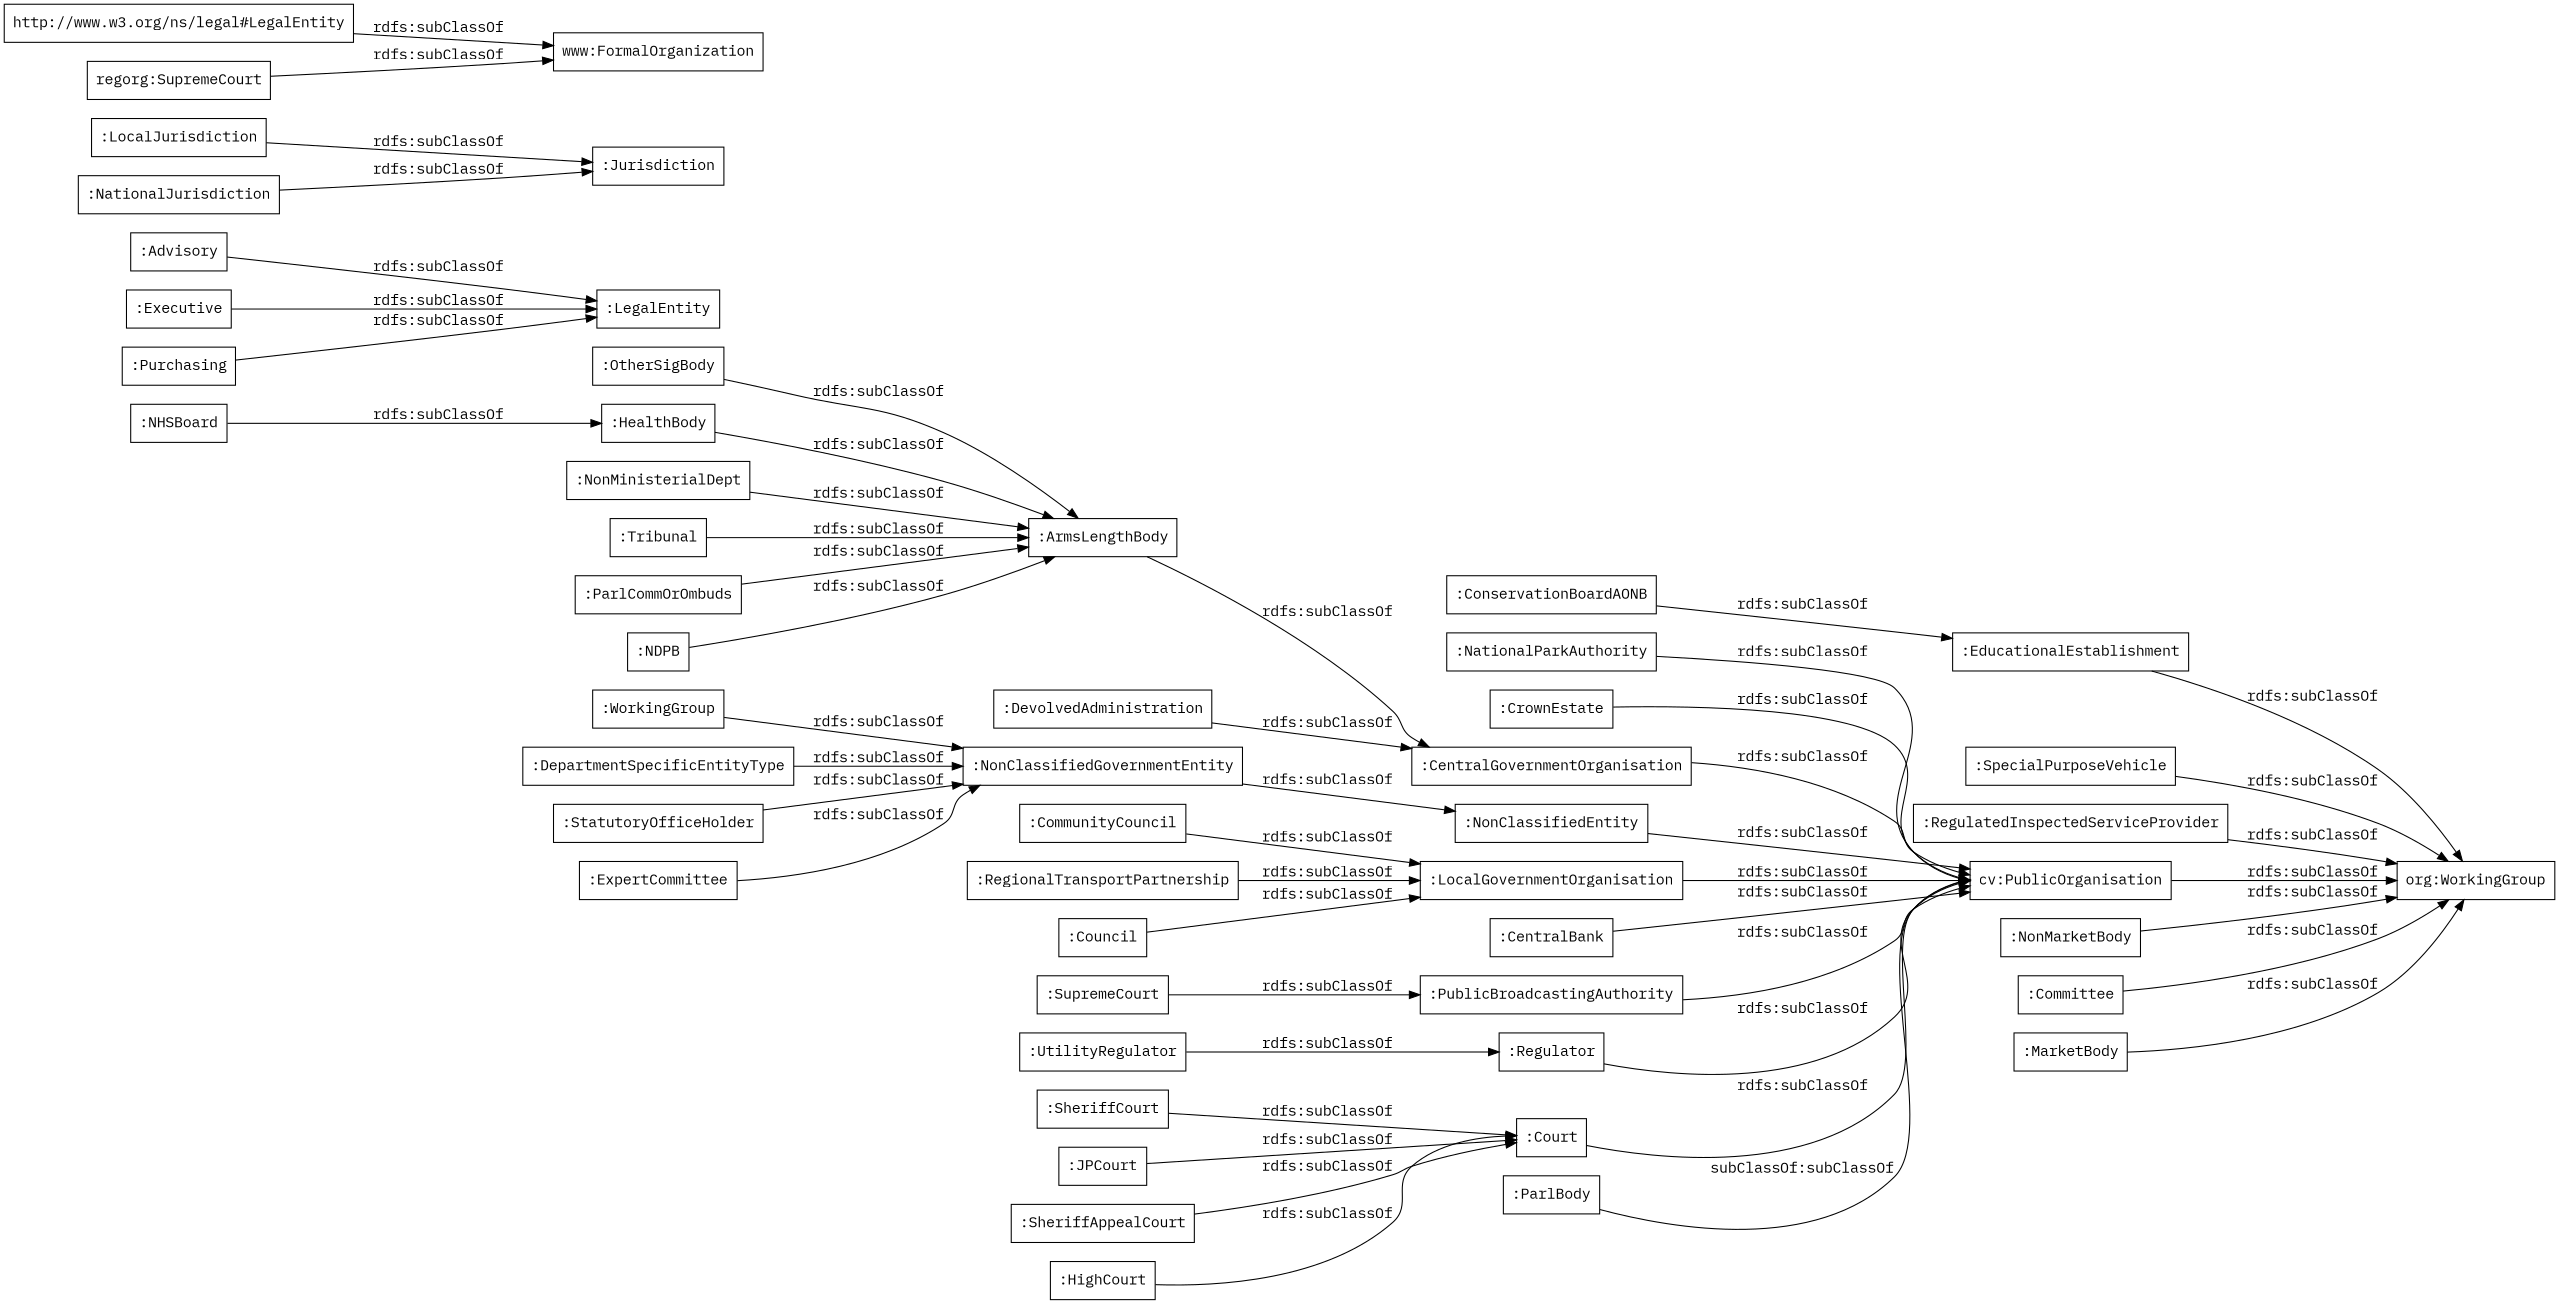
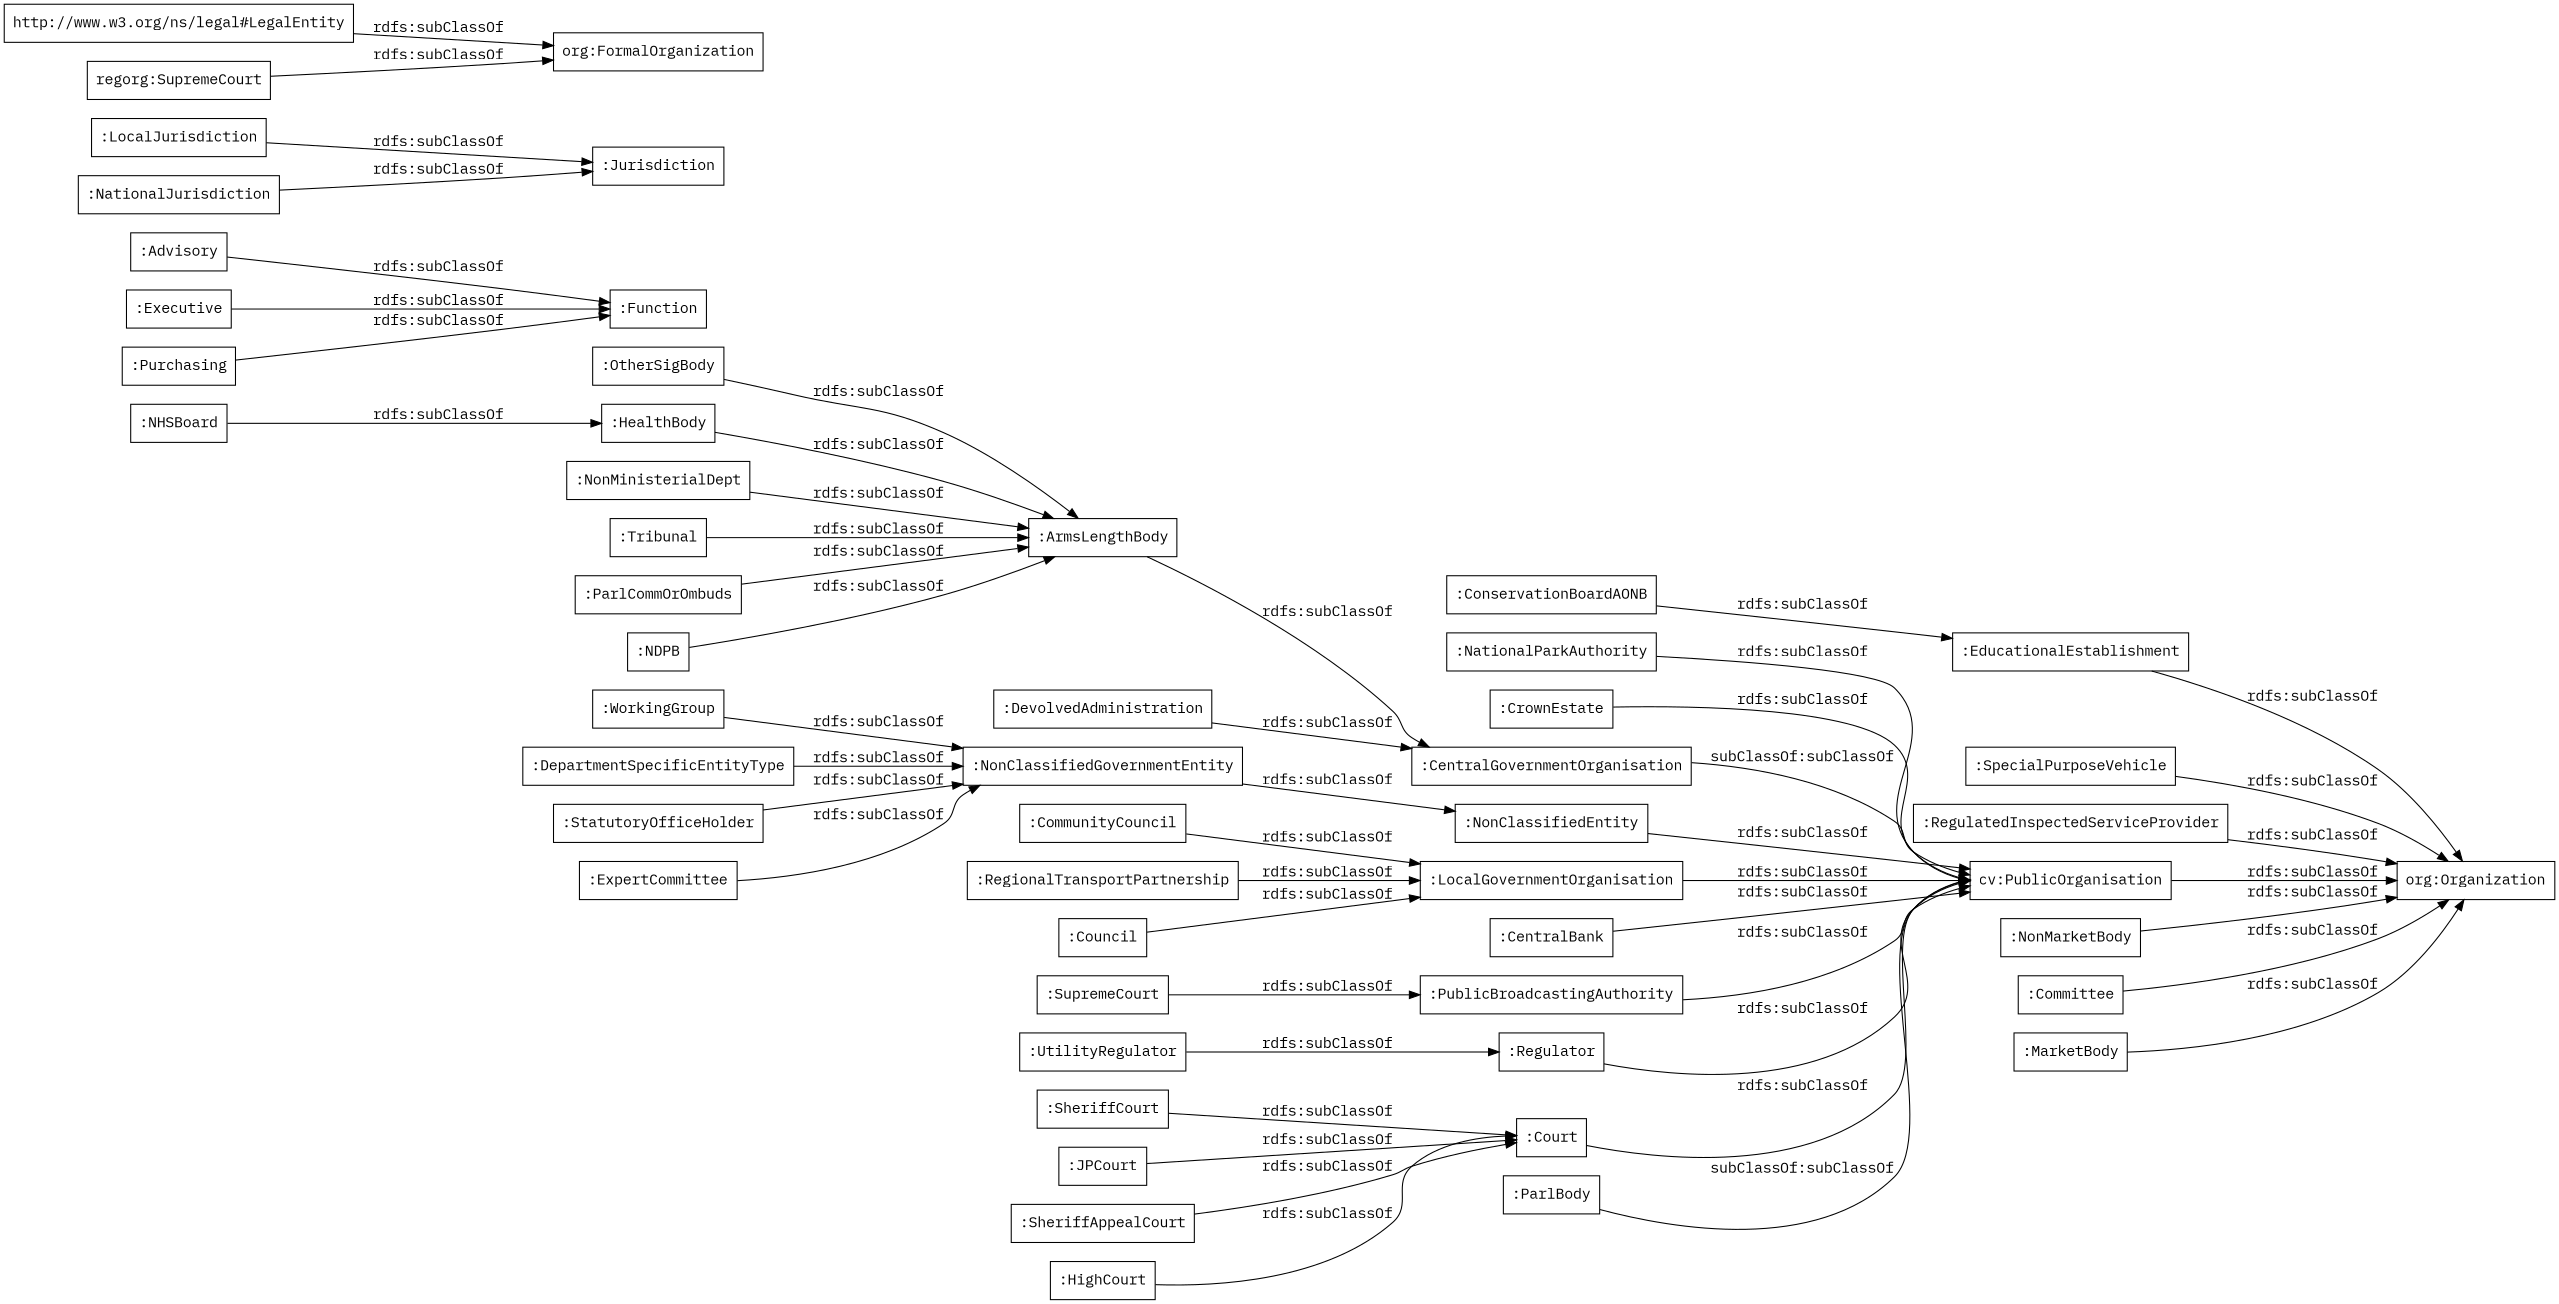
node "www:FormalOrganization": label "www:FormalOrganization" -> "org:FormalOrganization"
node ":LegalEntity": label ":LegalEntity" -> ":Function"
edge ":CentralGovernmentOrganisation" -> "cv:PublicOrganisation": label "rdfs:subClassOf" -> "subClassOf:subClassOf"
node "org:WorkingGroup": label "org:WorkingGroup" -> "org:Organization"
